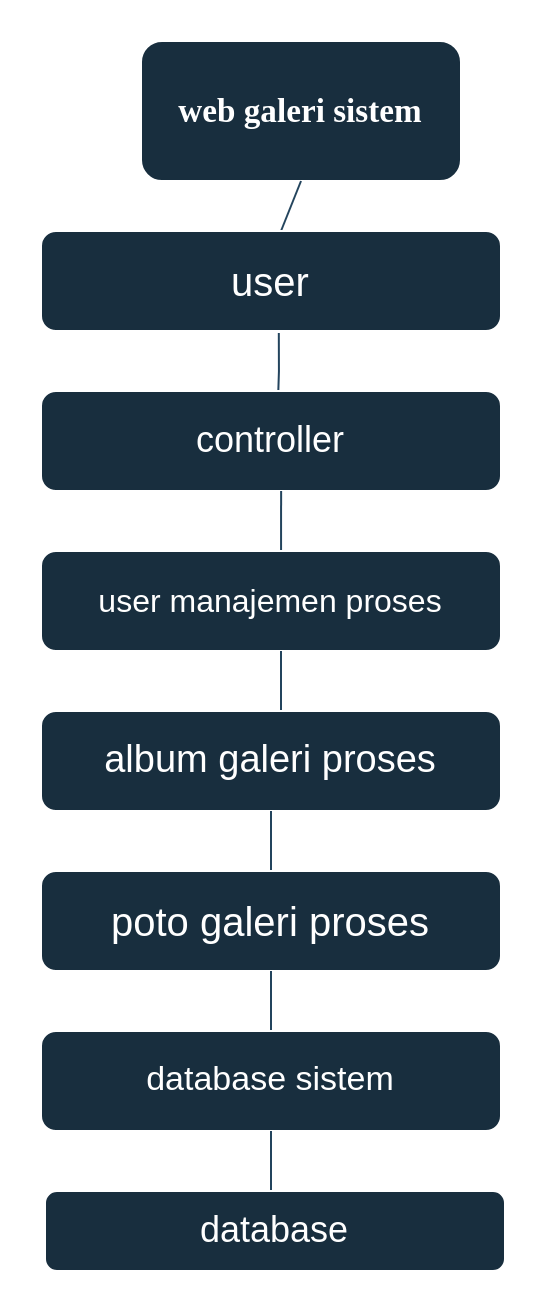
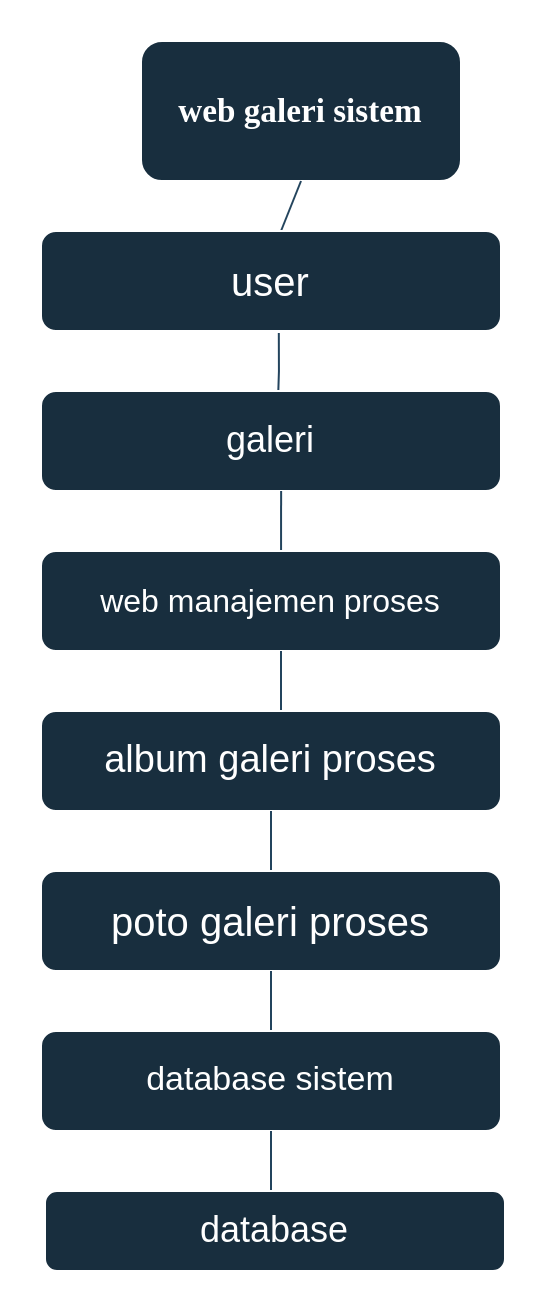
node "controller": label "controller" -> "galeri"
node "user manajemen proses": label "user manajemen proses" -> "web manajemen proses"
